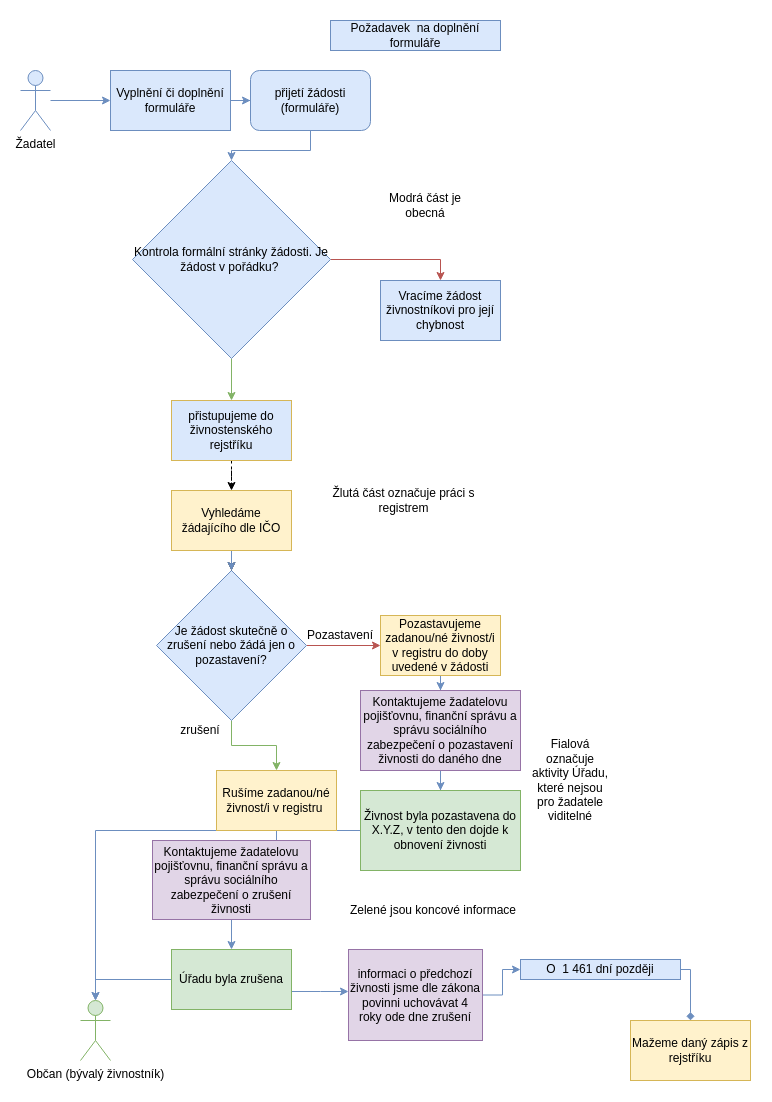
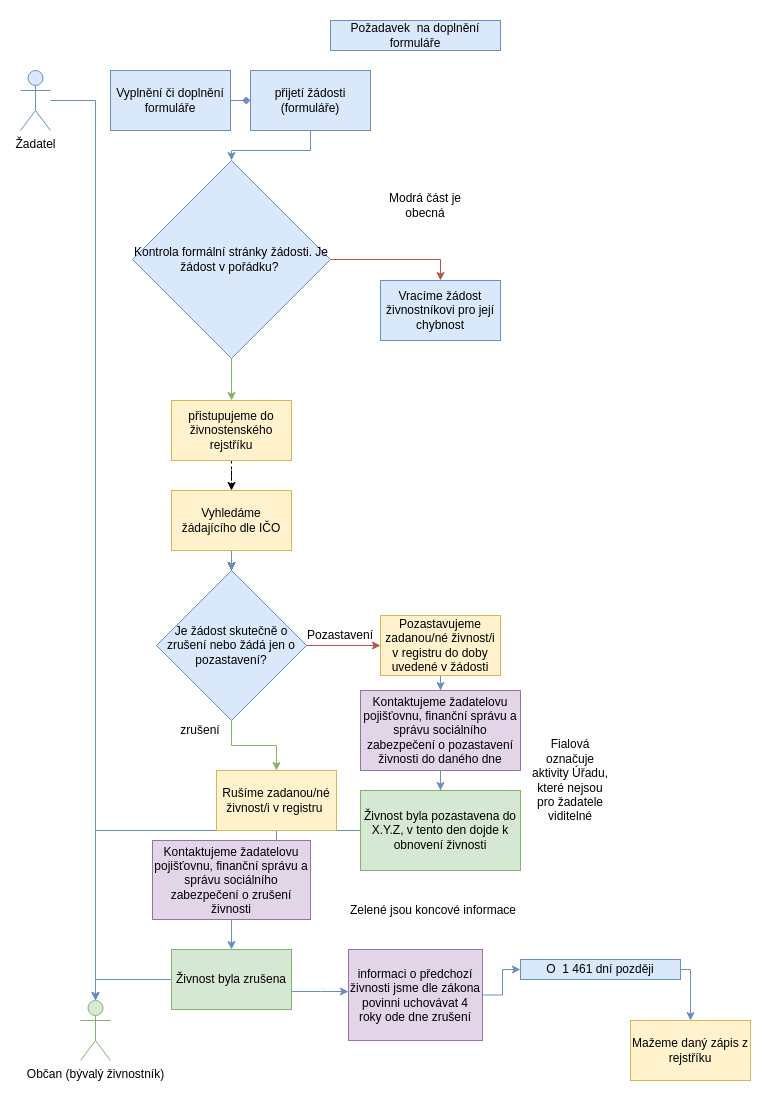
edge "Žadatel" -> "Vyplnění či doplnění formuláře": now "Žadatel" -> "Občan (bývalý živnostník)"
edge "Vyplnění či doplnění formuláře" -> "přijetí žádosti (formuláře)": arrowhead classic -> diamond
node "přijetí žádosti (formuláře)": shape rounded rectangle -> rectangle
node "přistupujeme do živnostenského rejstříku": fillcolor #dae8fc -> #fff2cc
node "Žlutá část označuje práci s registrem": removed
node "Úřadu byla zrušena": label "Úřadu byla zrušena" -> "Živnost byla zrušena"
edge "O 1 461 dní později" -> "Mažeme daný zápis z rejstříku": arrowhead diamond -> classic
